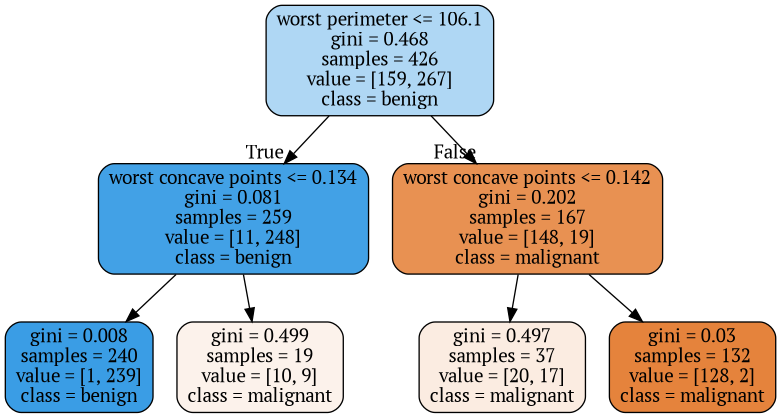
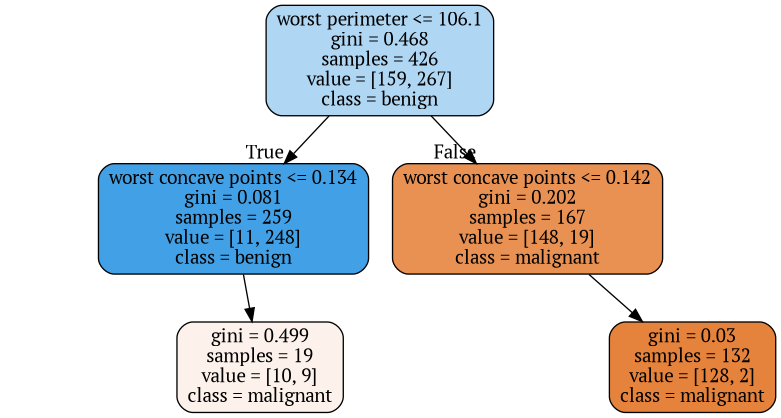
node "gini = 0.008 samples = 240 value = [1, 239] class = benign": removed
node "gini = 0.497 samples = 37 value = [20, 17] class = malignant": removed
